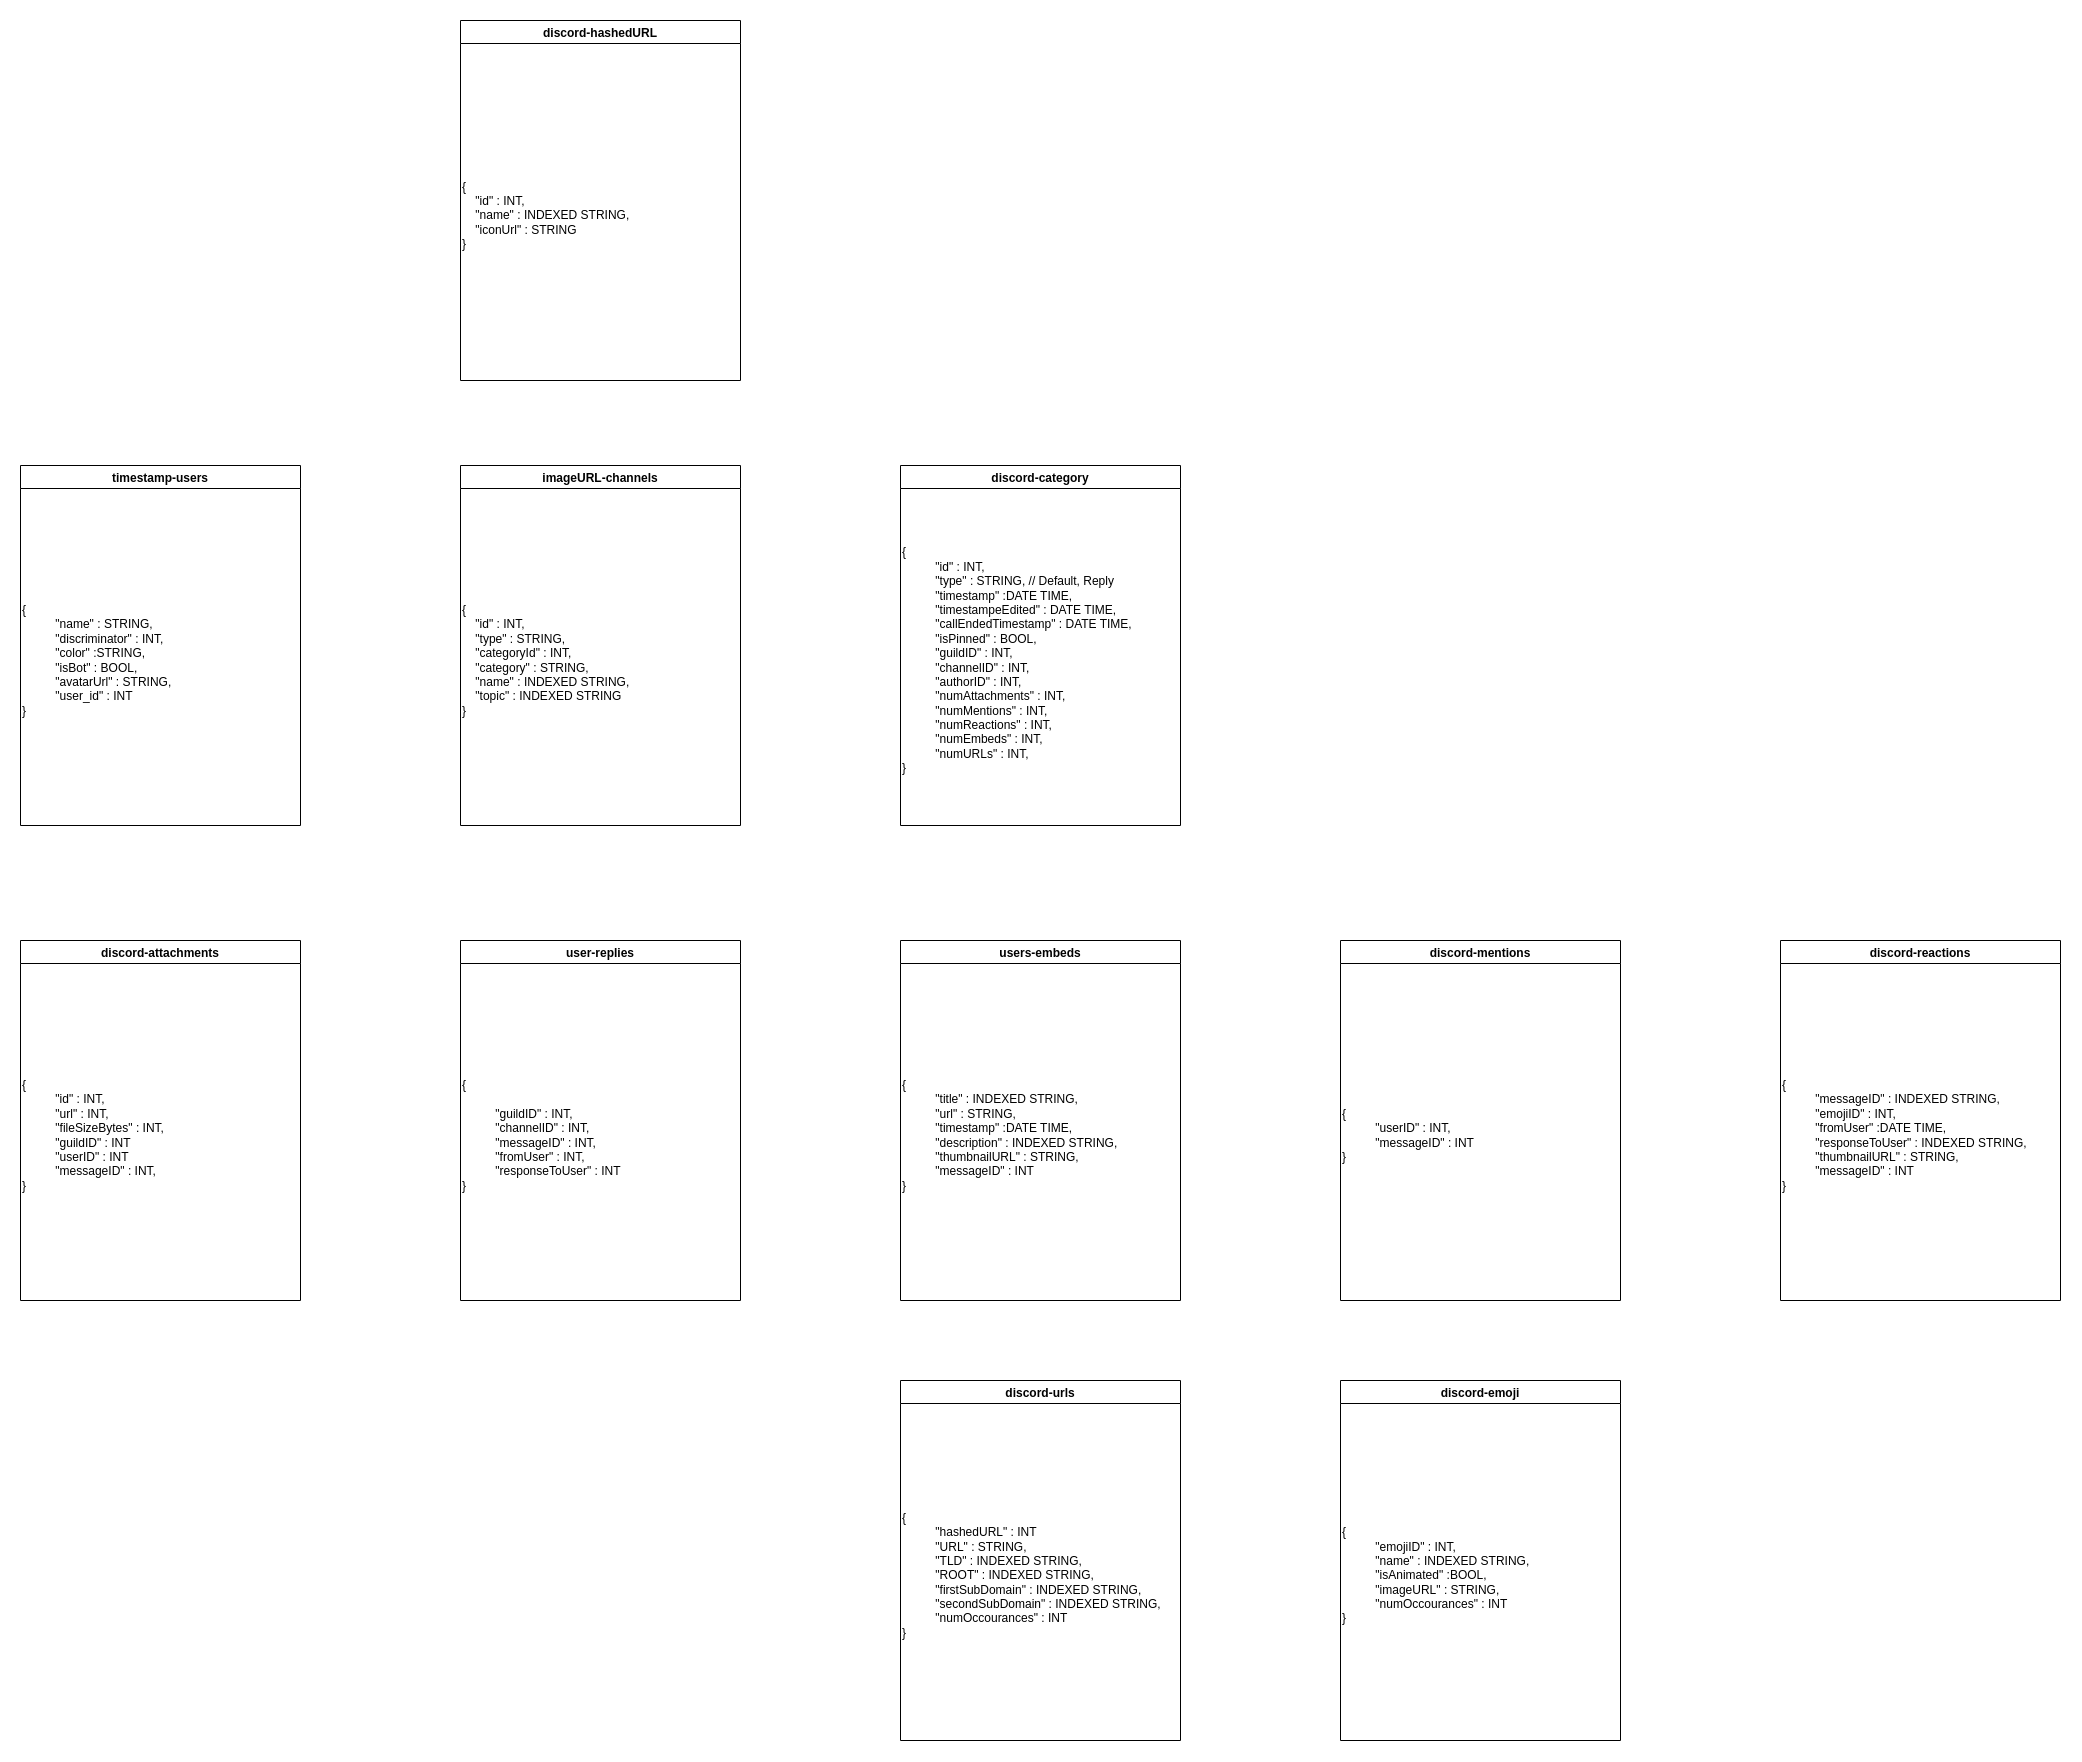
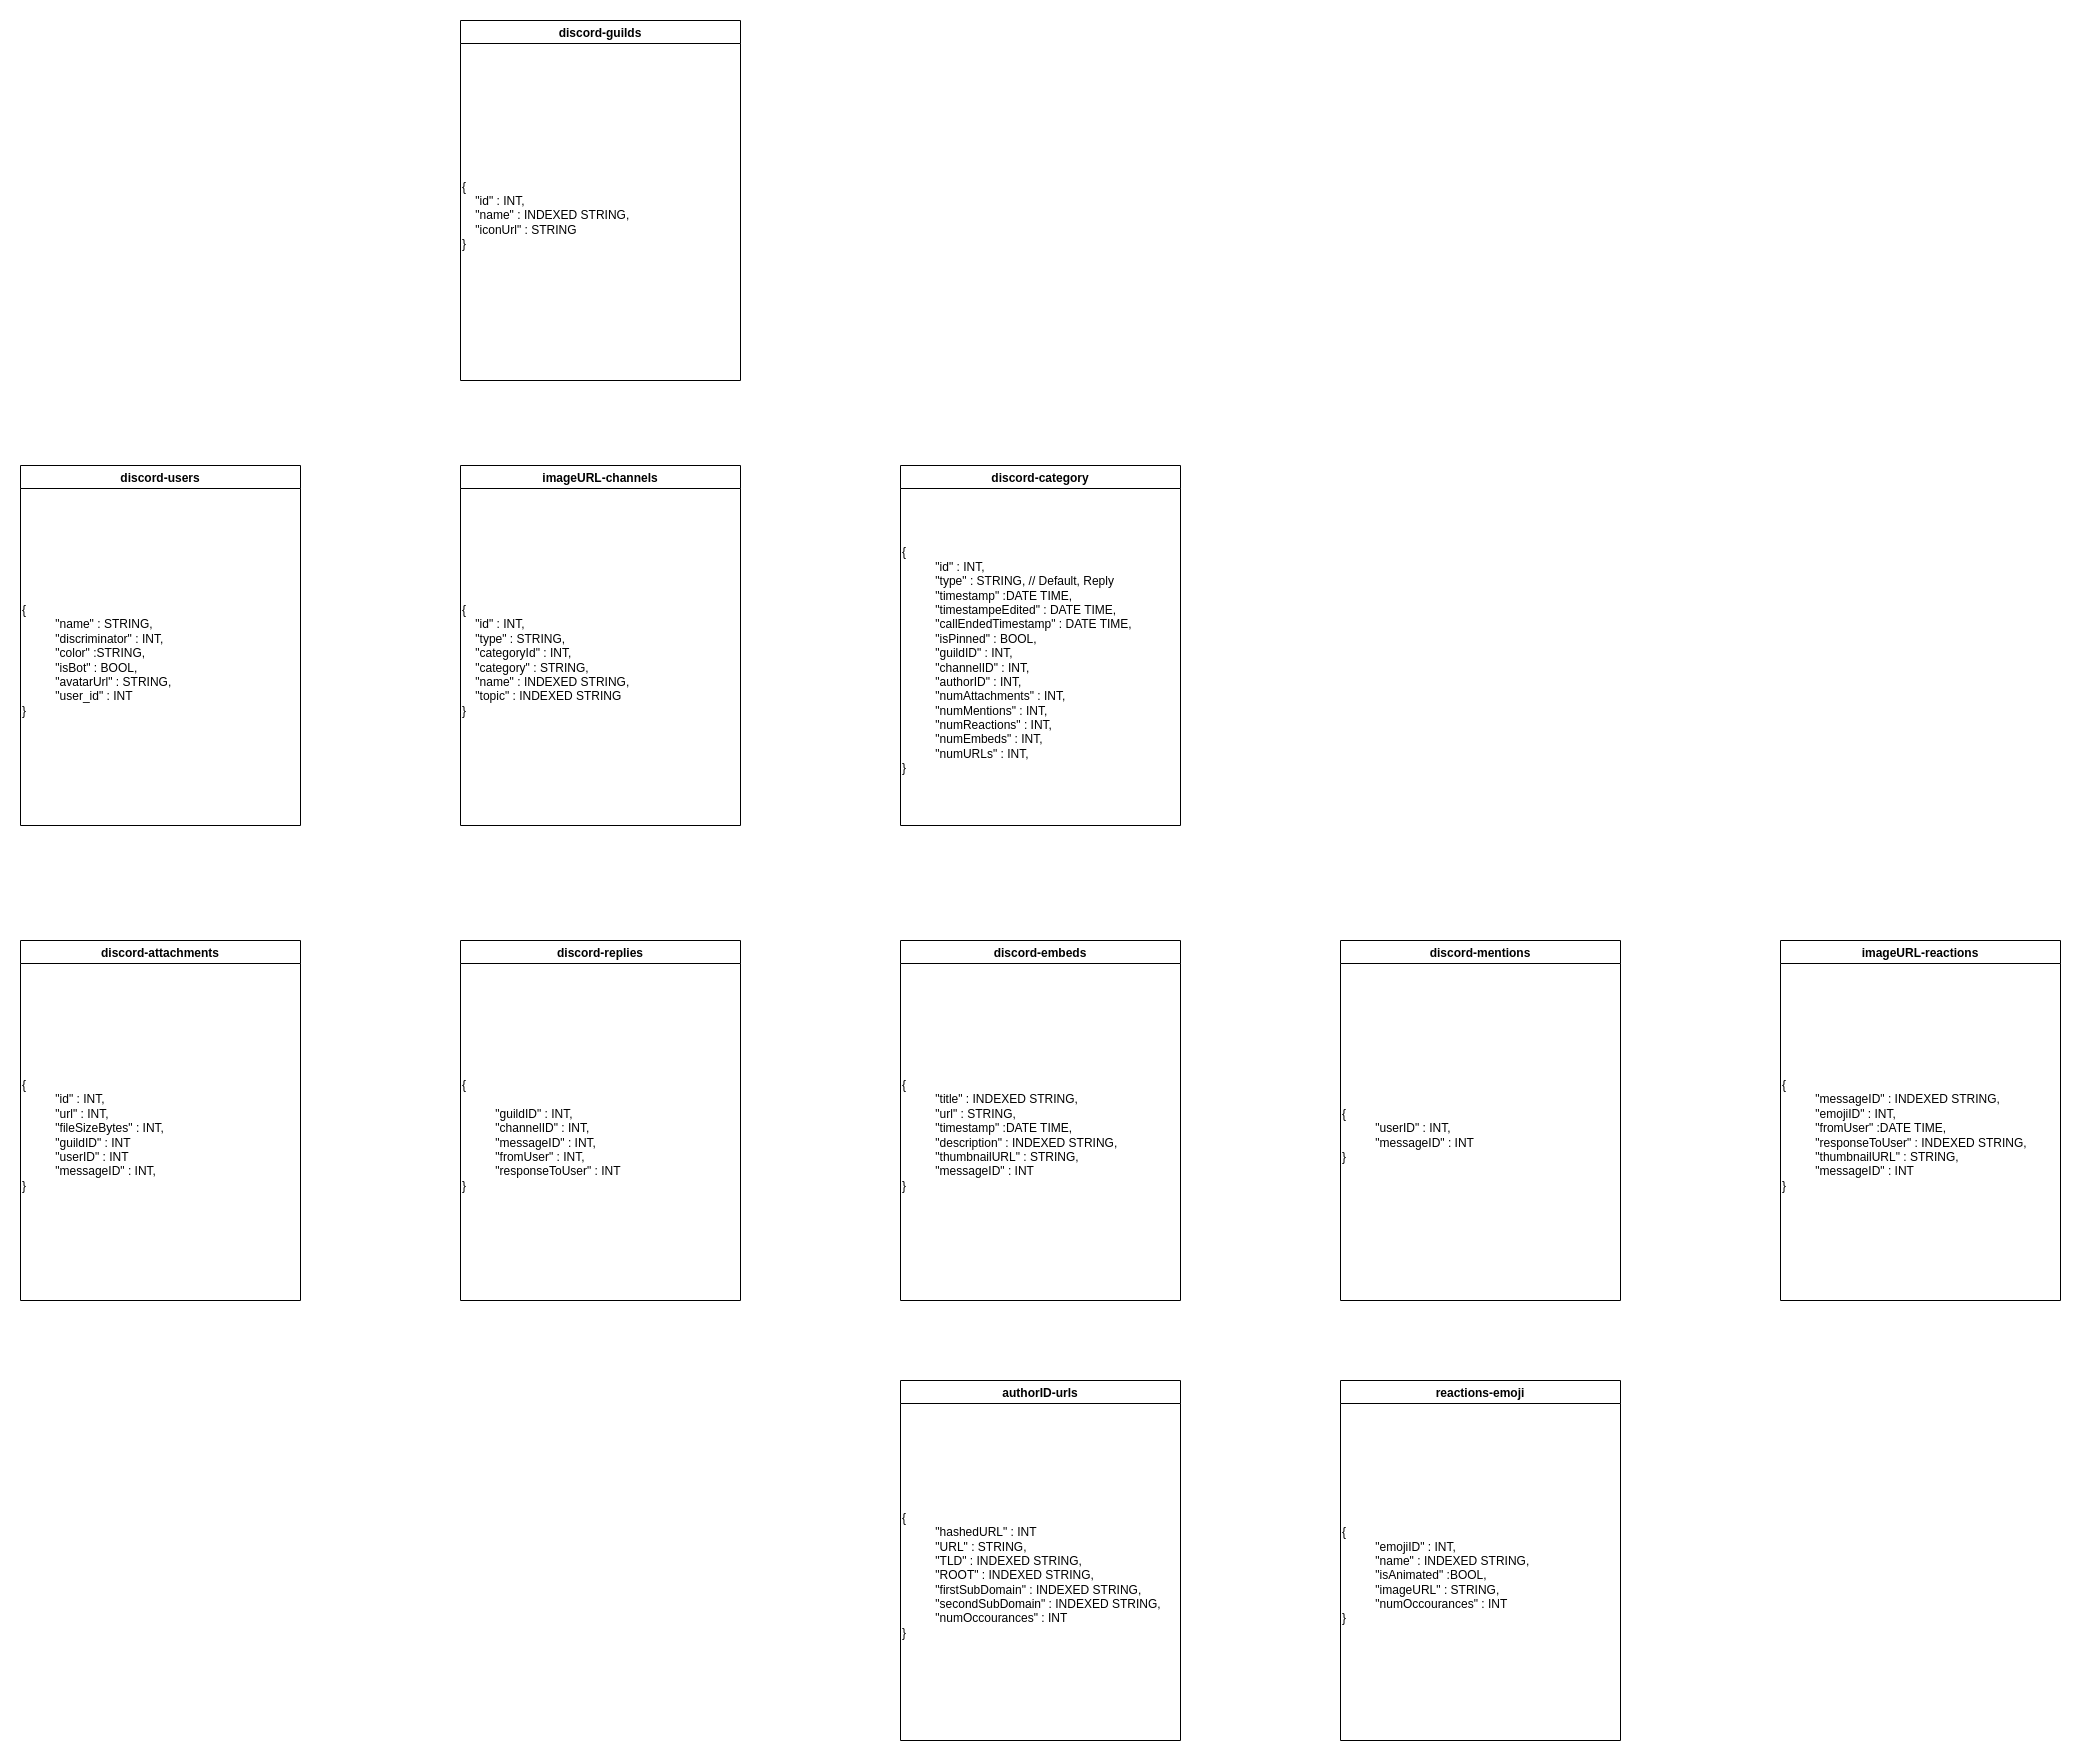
node "discord-hashedURL": label "discord-hashedURL" -> "discord-guilds"
node "timestamp-users": label "timestamp-users" -> "discord-users"
node "user-replies": label "user-replies" -> "discord-replies"
node "users-embeds": label "users-embeds" -> "discord-embeds"
node "discord-reactions": label "discord-reactions" -> "imageURL-reactions"
node "discord-urls": label "discord-urls" -> "authorID-urls"
node "discord-emoji": label "discord-emoji" -> "reactions-emoji"
